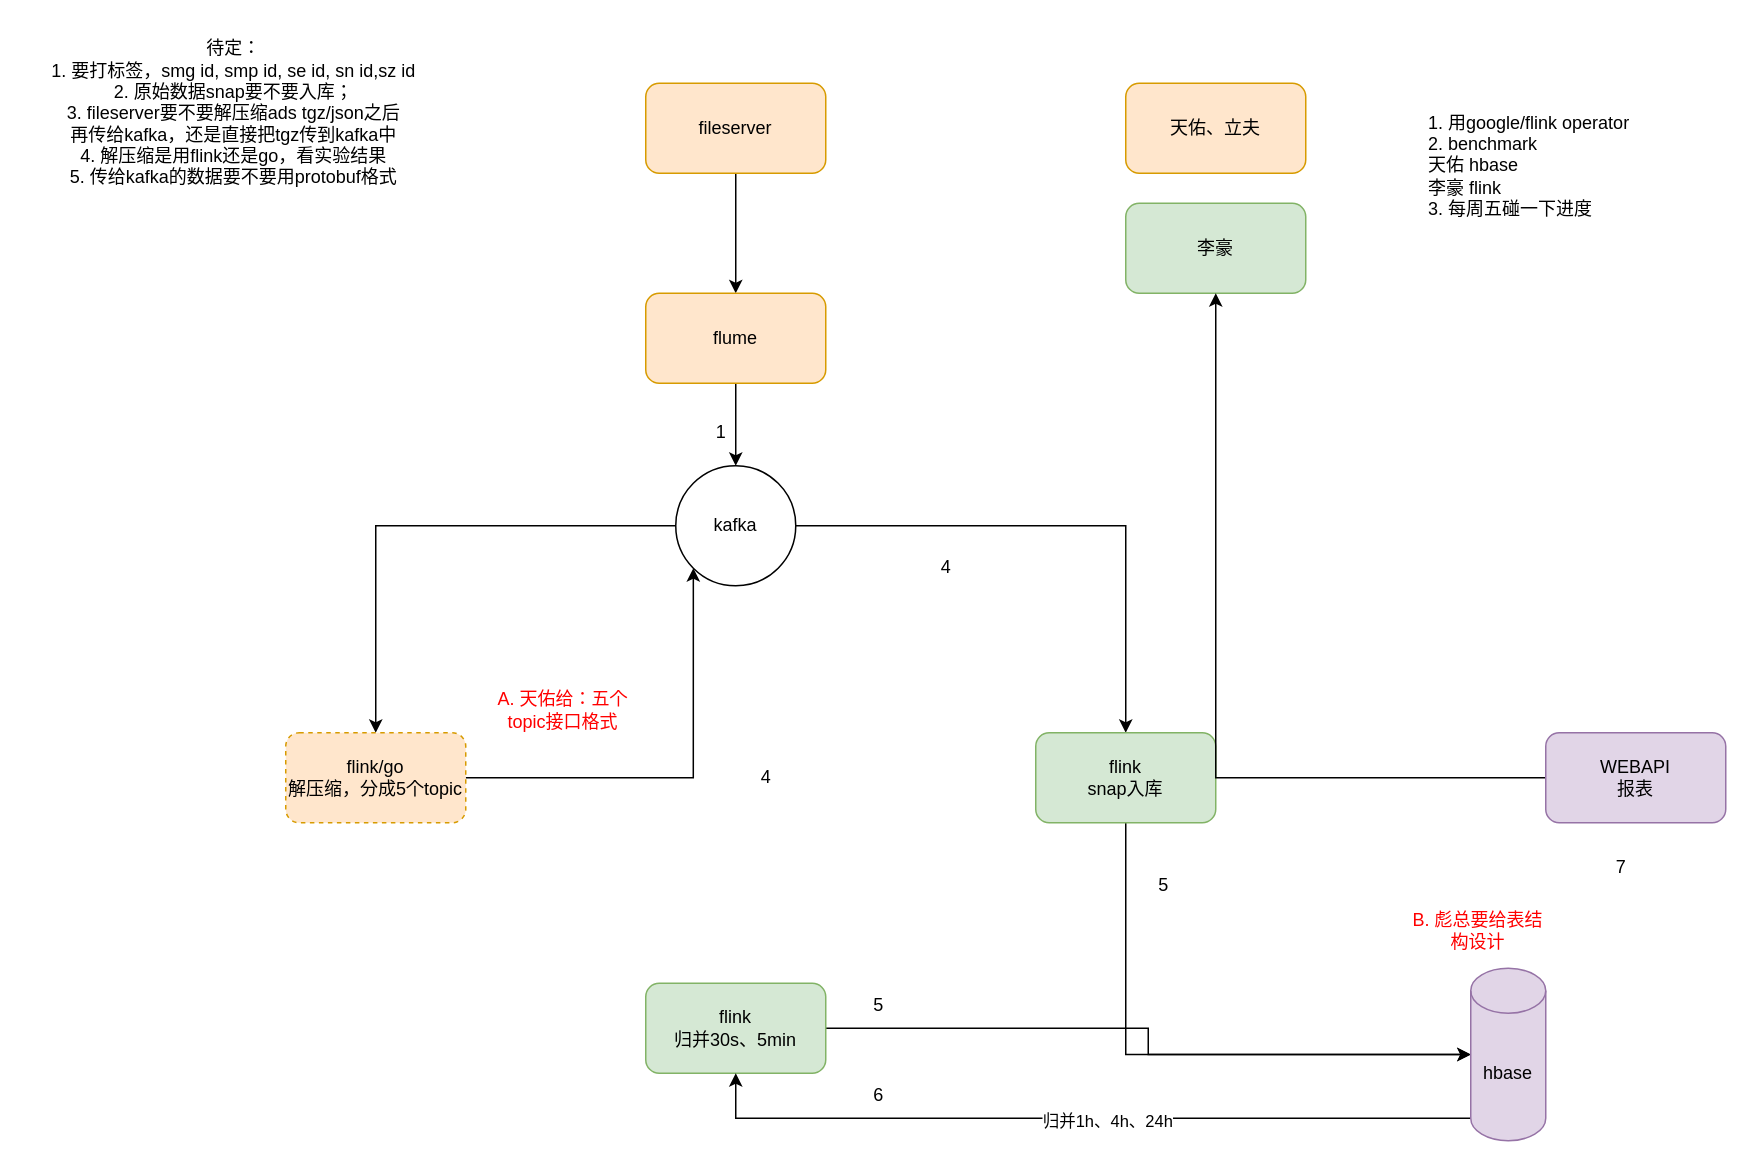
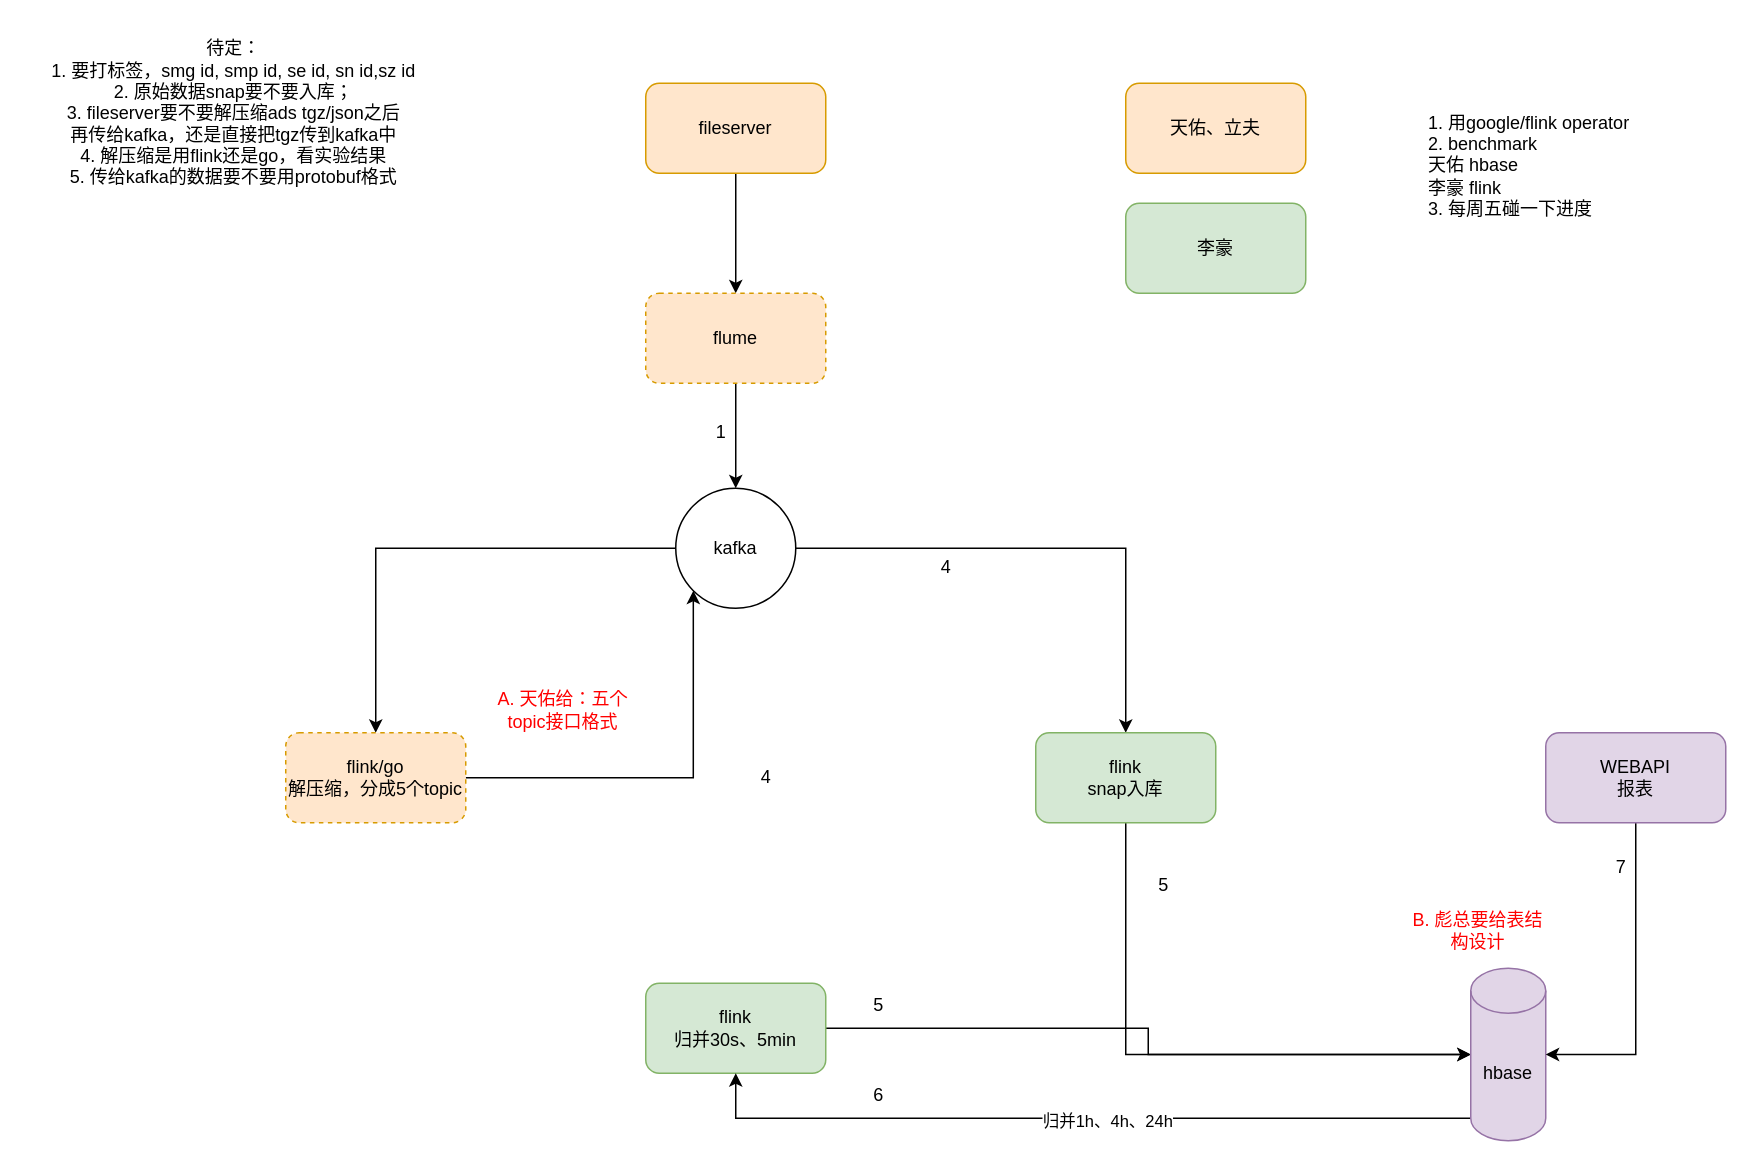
node "flume": style solid -> dashed
node "kafka": moved (736, 526) -> (736, 548)
edge "WEBAPI 报表" -> "李豪": now "WEBAPI 报表" -> "hbase"
